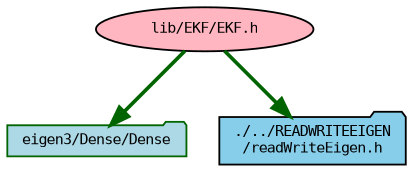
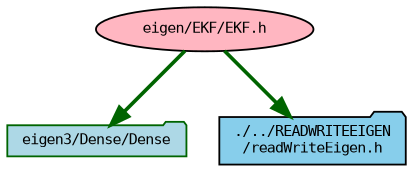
node "lib/EKF/EKF.h": label "lib/EKF/EKF.h" -> "eigen/EKF/EKF.h"
